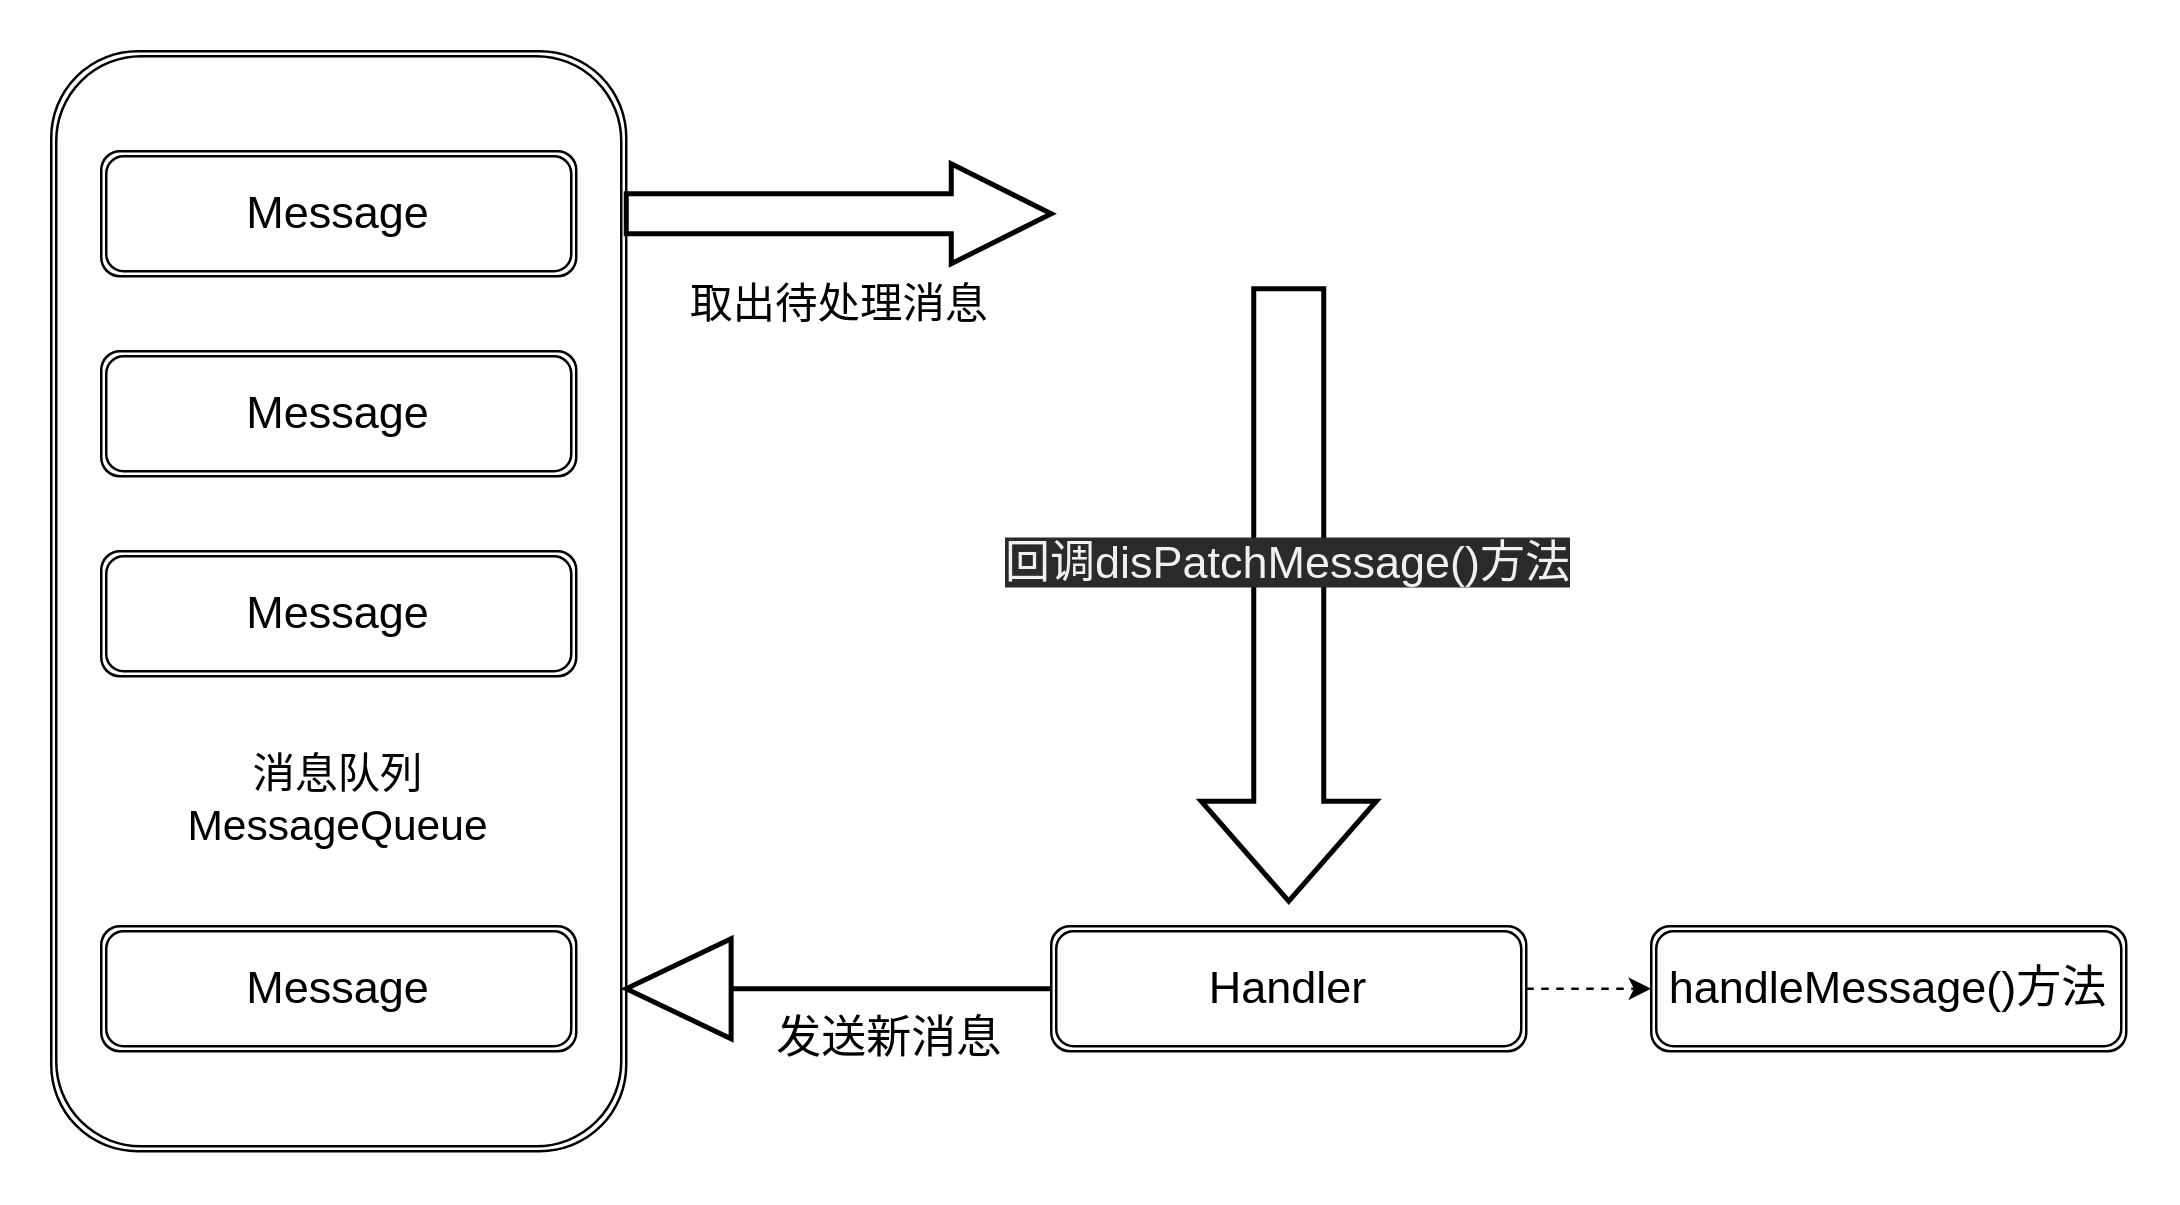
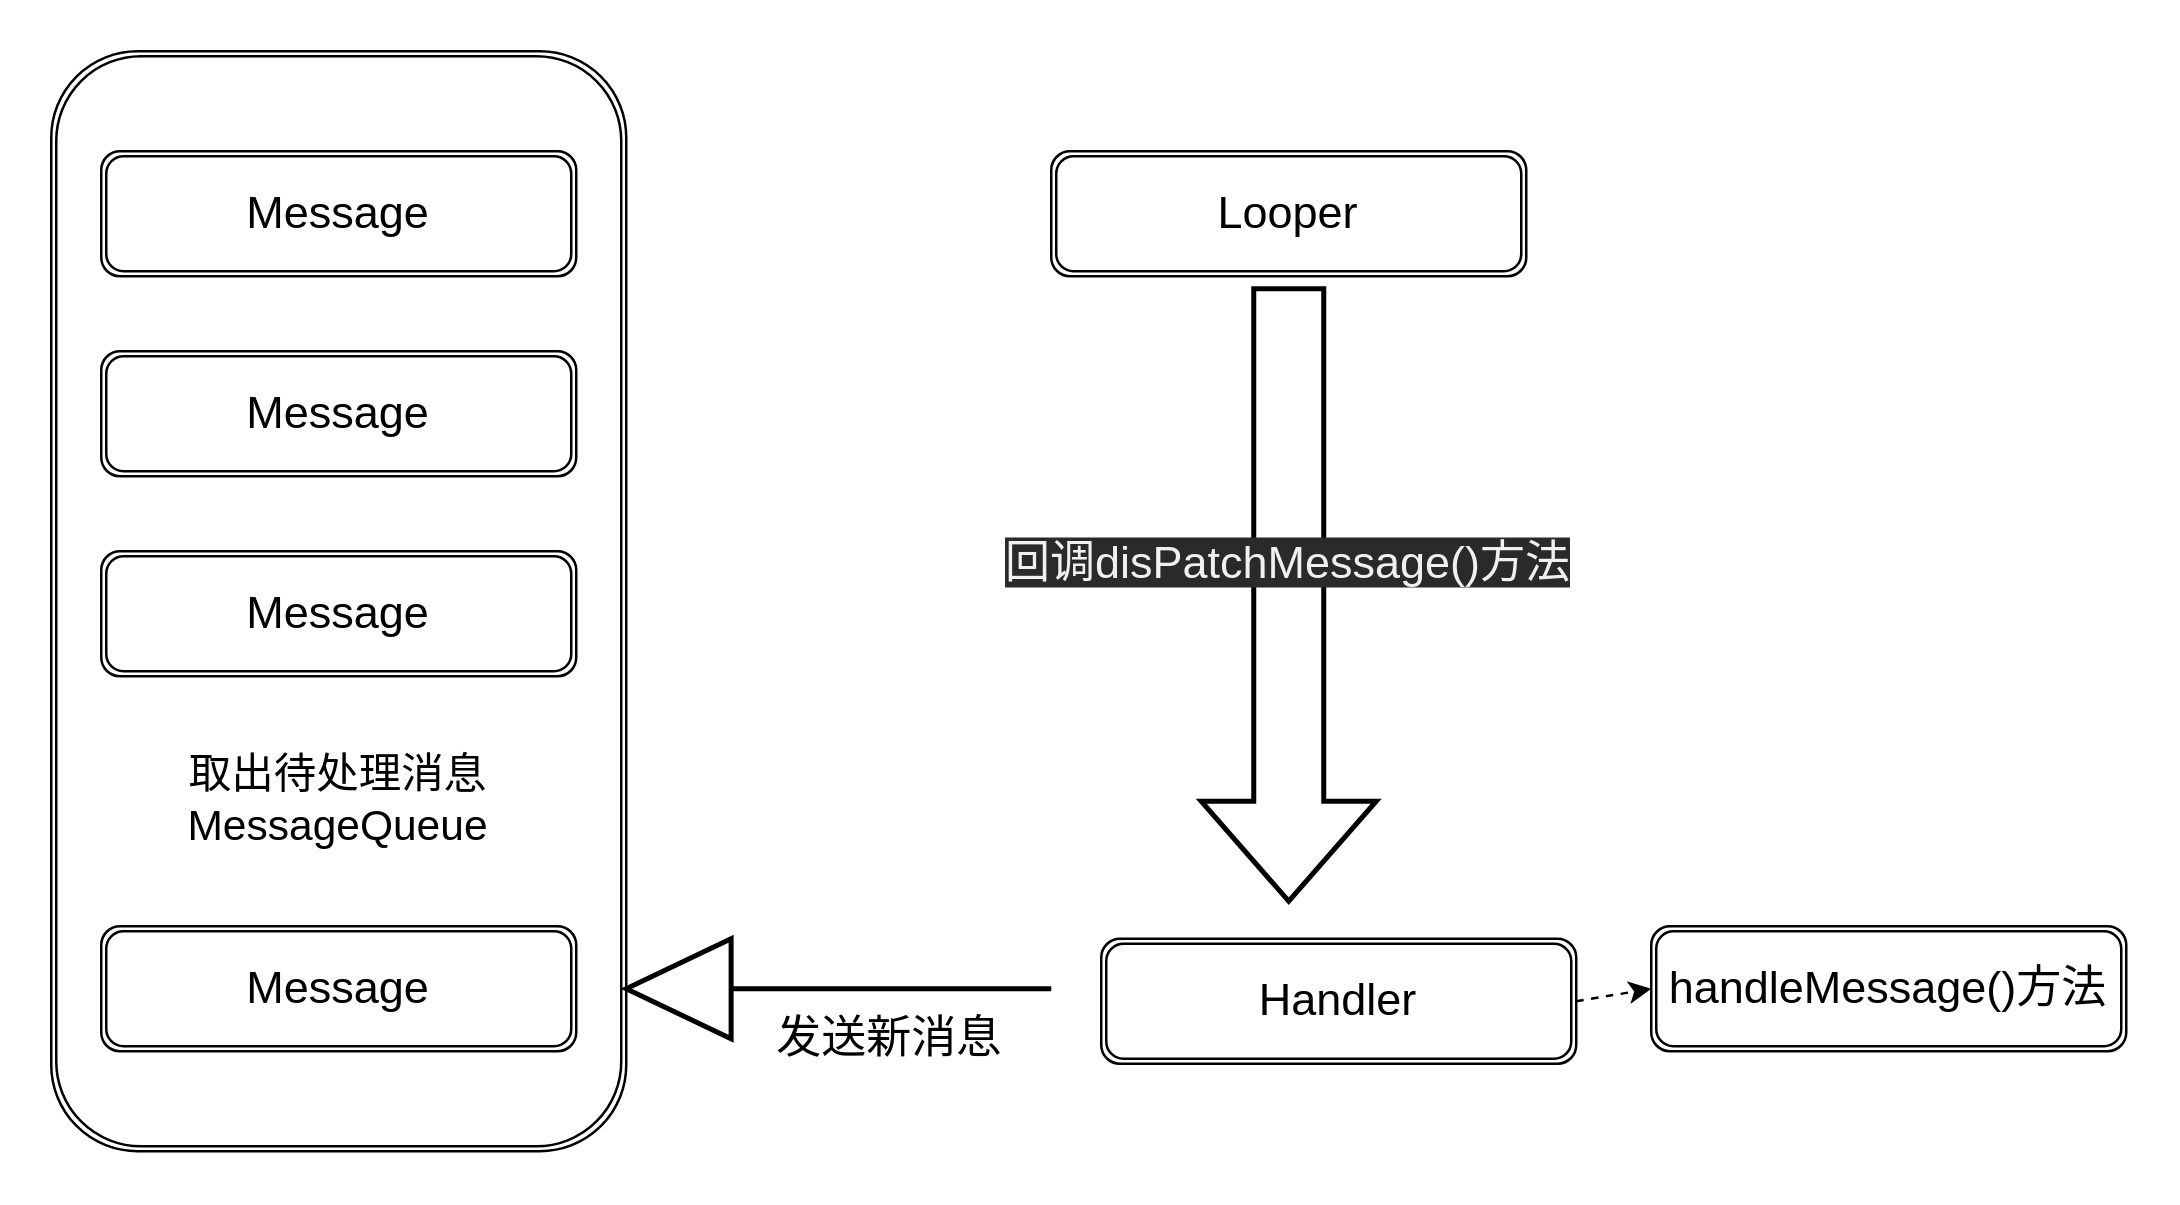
node "取出待处理消息": removed
node "Looper": added
node "消息队列 MessageQueue": label "消息队列 MessageQueue" -> "取出待处理消息 MessageQueue"
node "Handler": moved (1289, 989) -> (1339, 1001)
